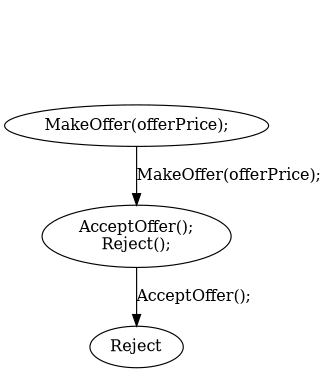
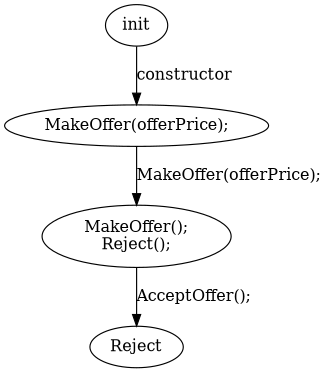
node "init": added
node "AcceptOffer(); Reject();": label "AcceptOffer(); Reject();" -> "MakeOffer(); Reject();"
